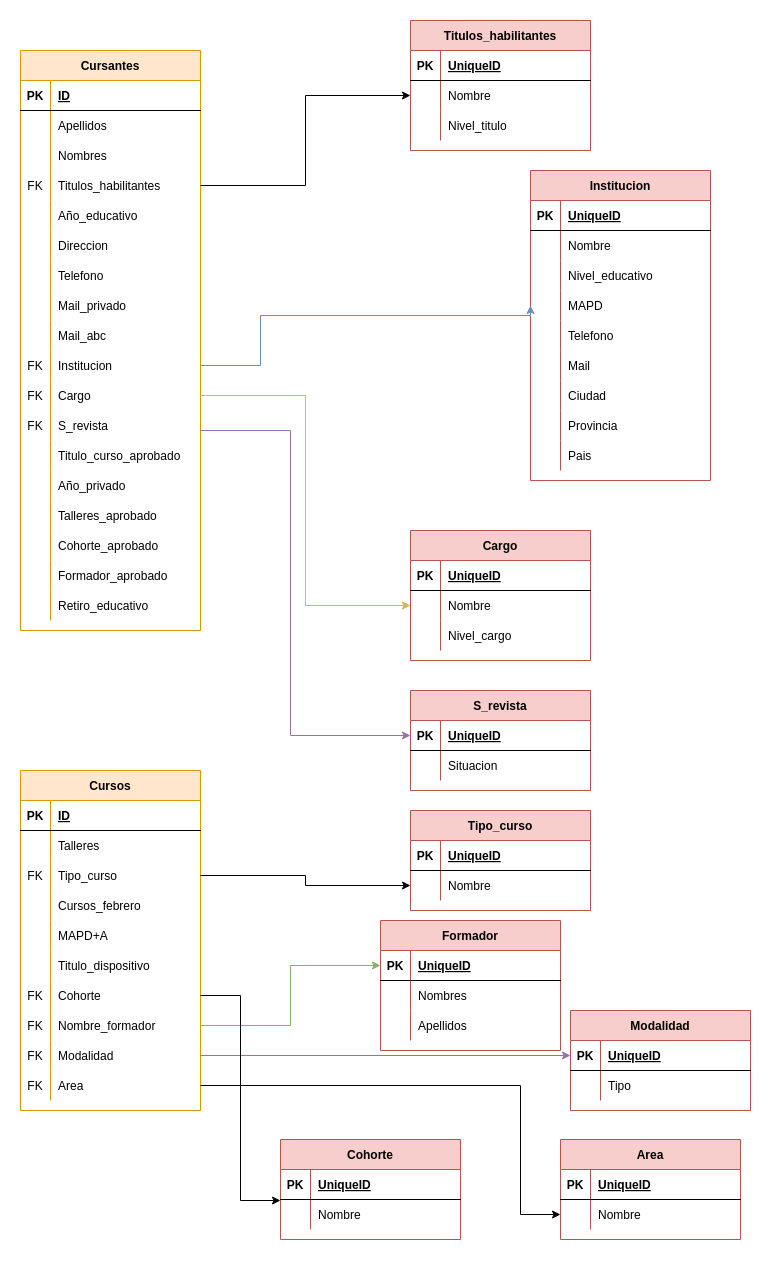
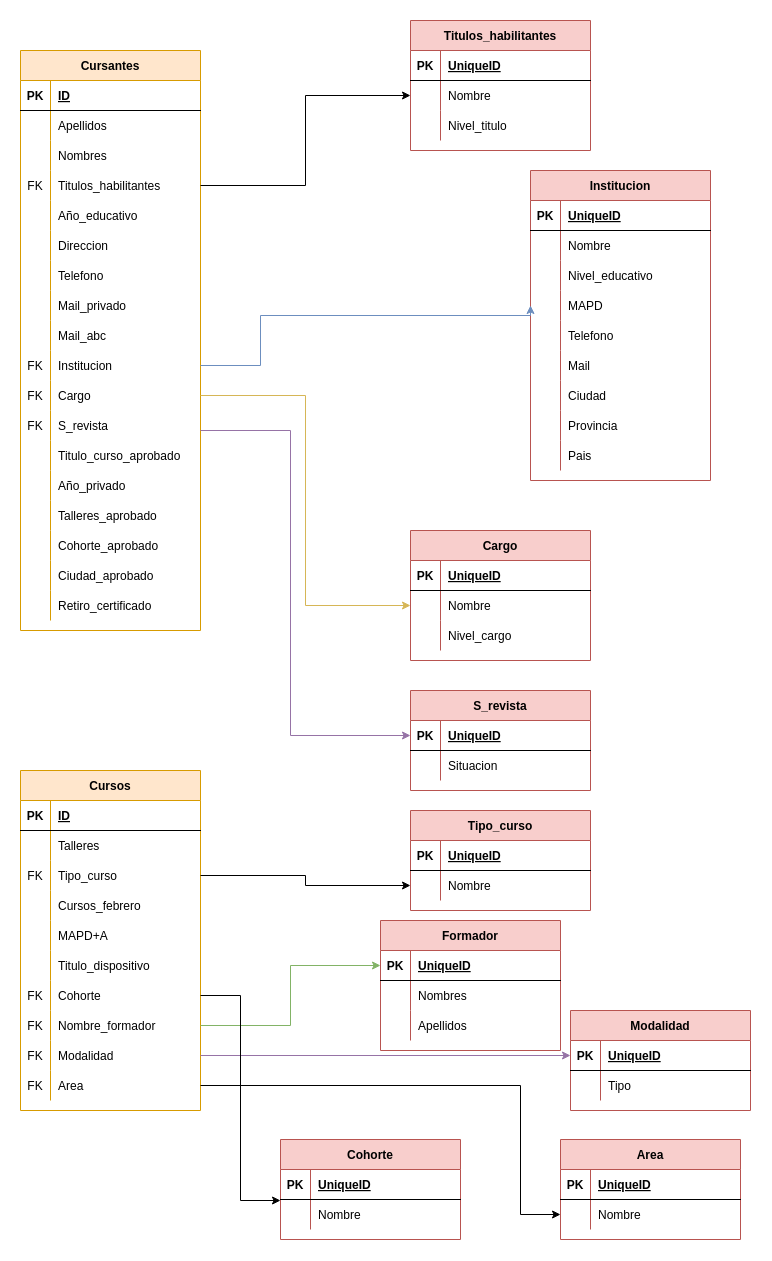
node "Formador_aprobado": label "Formador_aprobado" -> "Ciudad_aprobado"
node "Retiro_educativo": label "Retiro_educativo" -> "Retiro_certificado"
